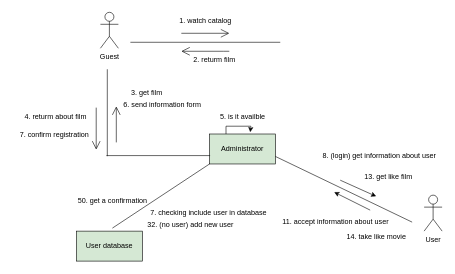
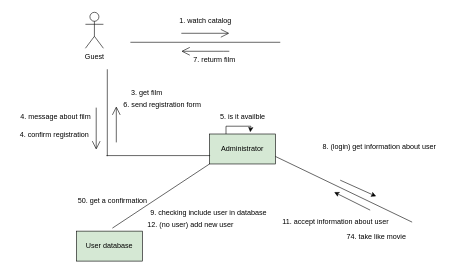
node "Guest": moved (110, 30) -> (95, 30)
node "2. returm film": label "2. returm film" -> "7. returm film"
node "6. send information form": label "6. send information form" -> "6. send registration form"
node "4. returm about film": label "4. returm about film" -> "4. message about film"
node "7. confirm registration": label "7. confirm registration" -> "4. confirm registration"
node "8. (login) get information about user": moved (380, 156) -> (380, 147)
node "13. get like film": removed
node "7. checking include user in database": label "7. checking include user in database" -> "9. checking include user in database"
node "User": removed
node "32. (no user) add new user": label "32. (no user) add new user" -> "12. (no user) add new user"
node "14. take like movie": label "14. take like movie" -> "74. take like movie"
